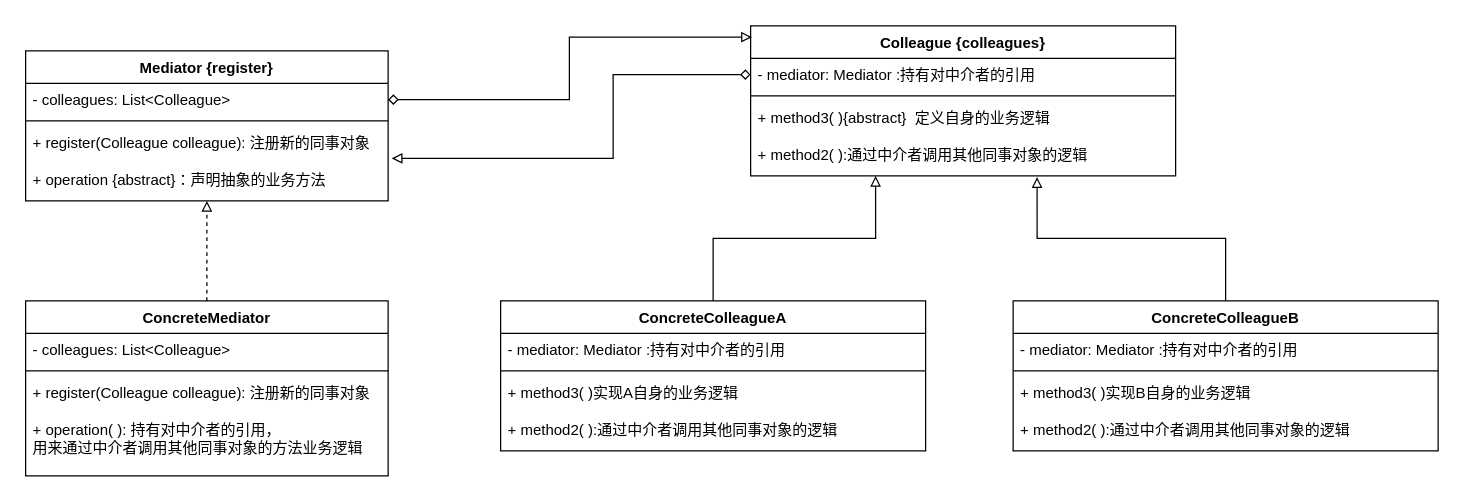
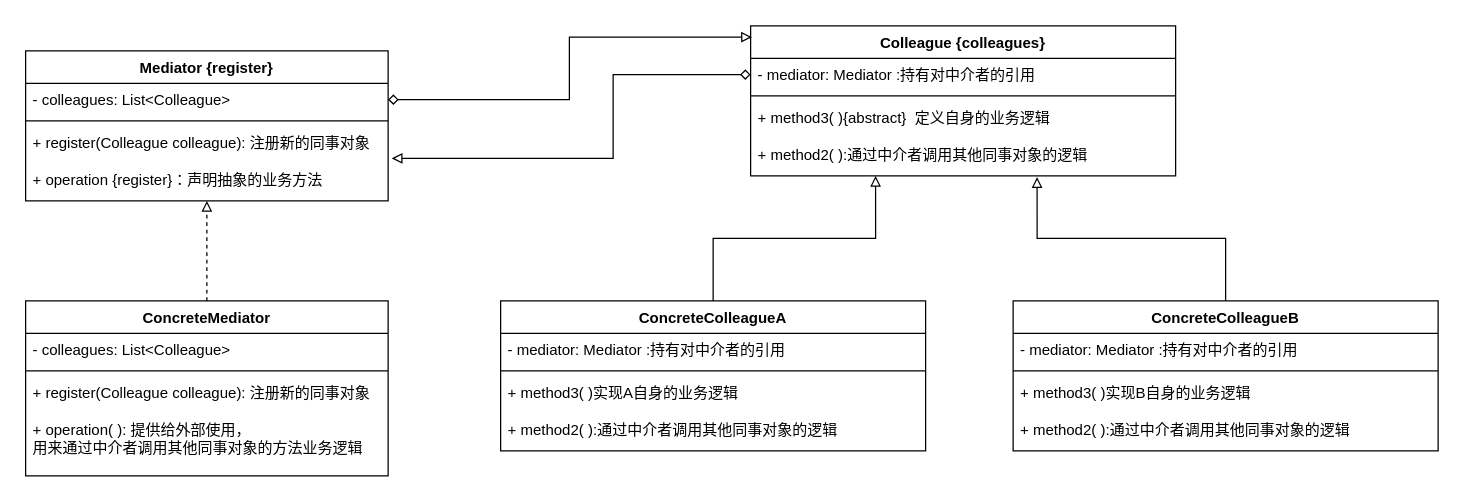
node "+ operation {abstract}：声明抽象的业务方法": label "+ operation {abstract}：声明抽象的业务方法" -> "+ operation {register}：声明抽象的业务方法"
node "+ operation( ): 持有对中介者的引用， 用来通过中介者调用其他同事对象的方法业务逻辑": label "+ operation( ): 持有对中介者的引用， 用来通过中介者调用其他同事对象的方法业务逻辑" -> "+ operation( ): 提供给外部使用， 用来通过中介者调用其他同事对象的方法业务逻辑"
